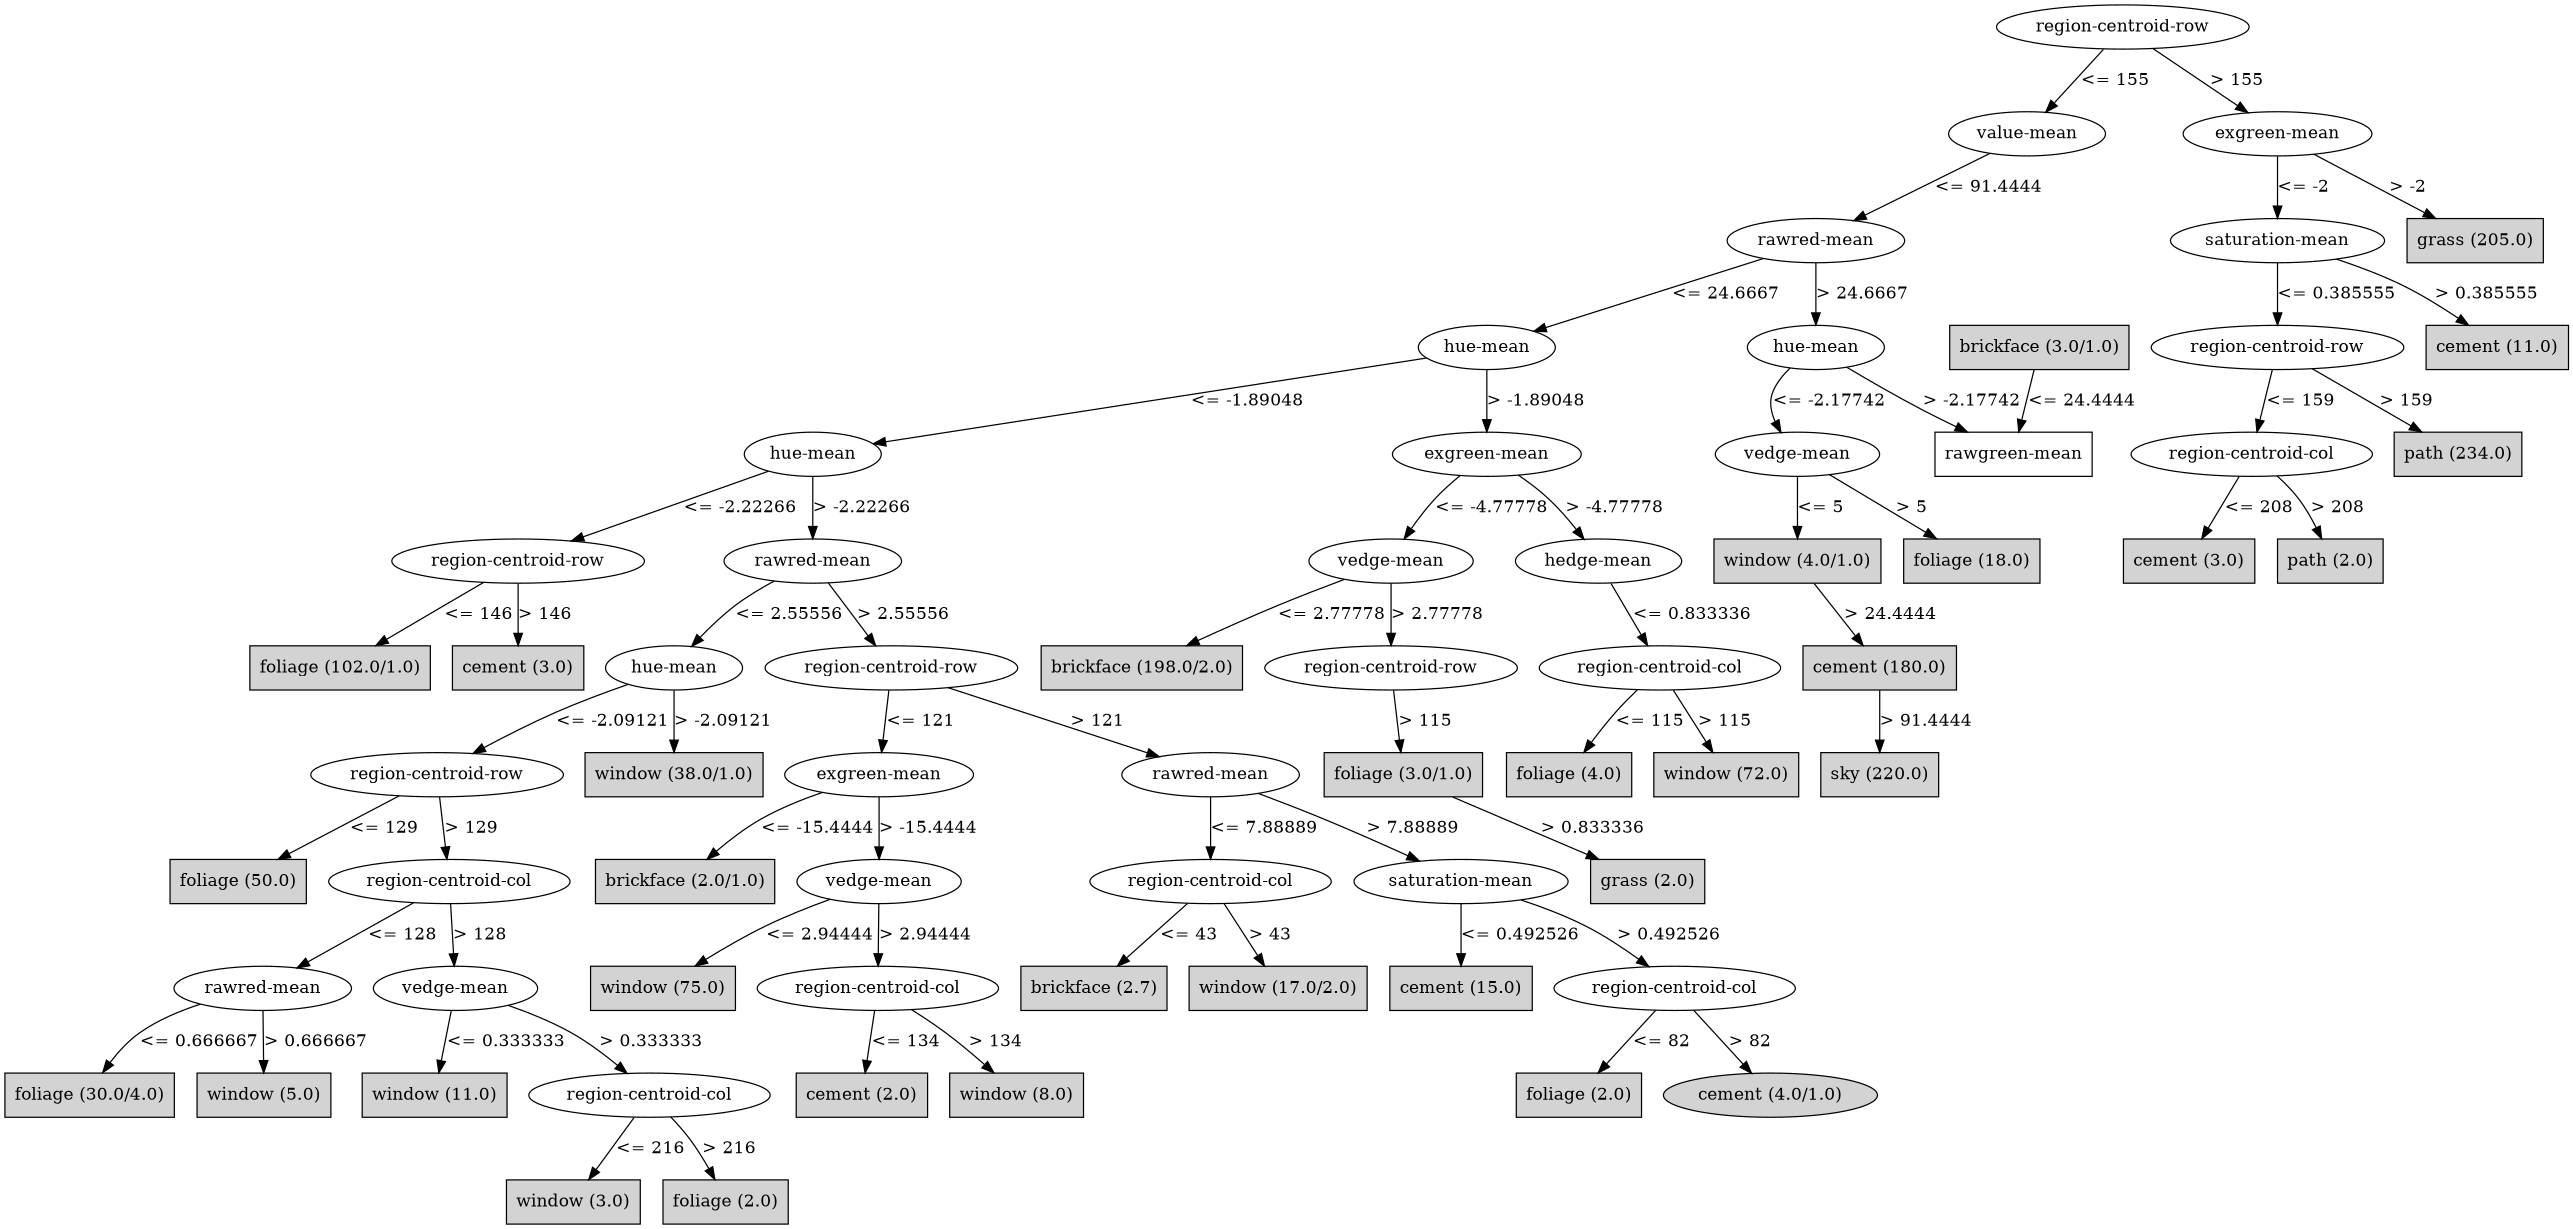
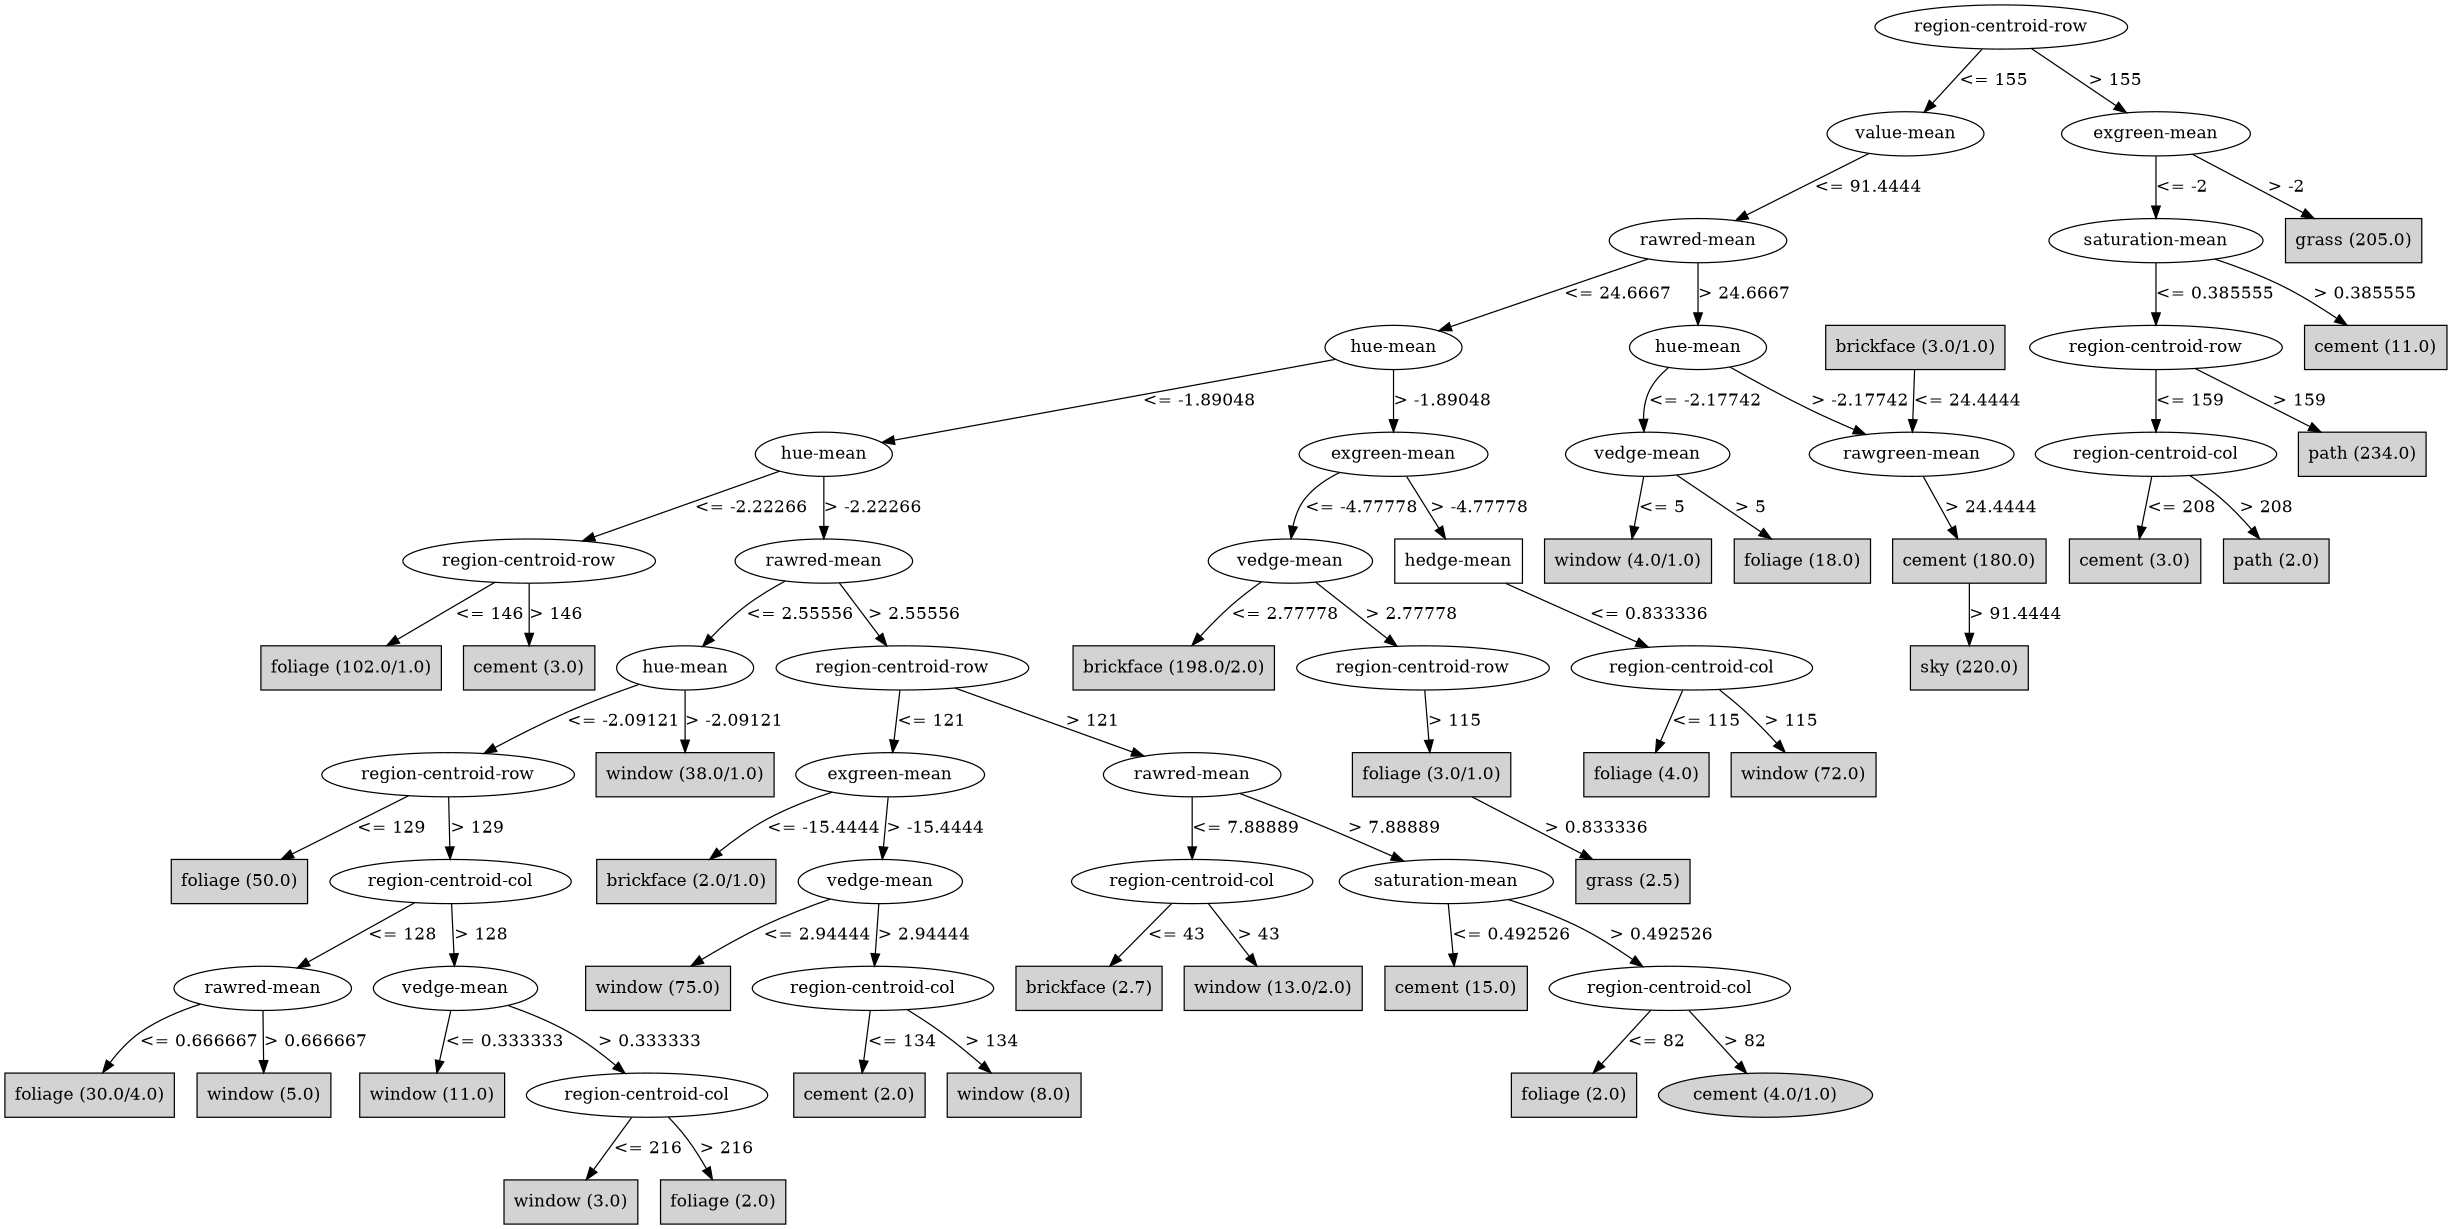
node "rawgreen-mean": shape box -> ellipse
node "hedge-mean": shape ellipse -> box
edge "window (4.0/1.0)" -> "cement (180.0)": now "rawgreen-mean" -> "cement (180.0)"
node "grass (2.0)": label "grass (2.0)" -> "grass (2.5)"
node "window (17.0/2.0)": label "window (17.0/2.0)" -> "window (13.0/2.0)"
